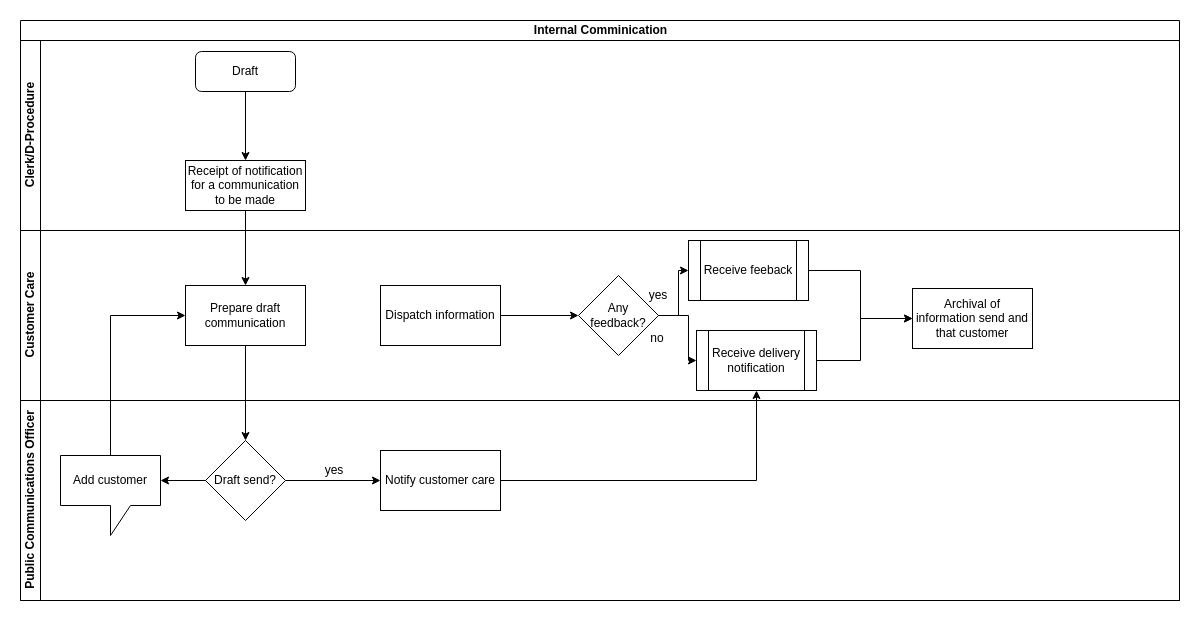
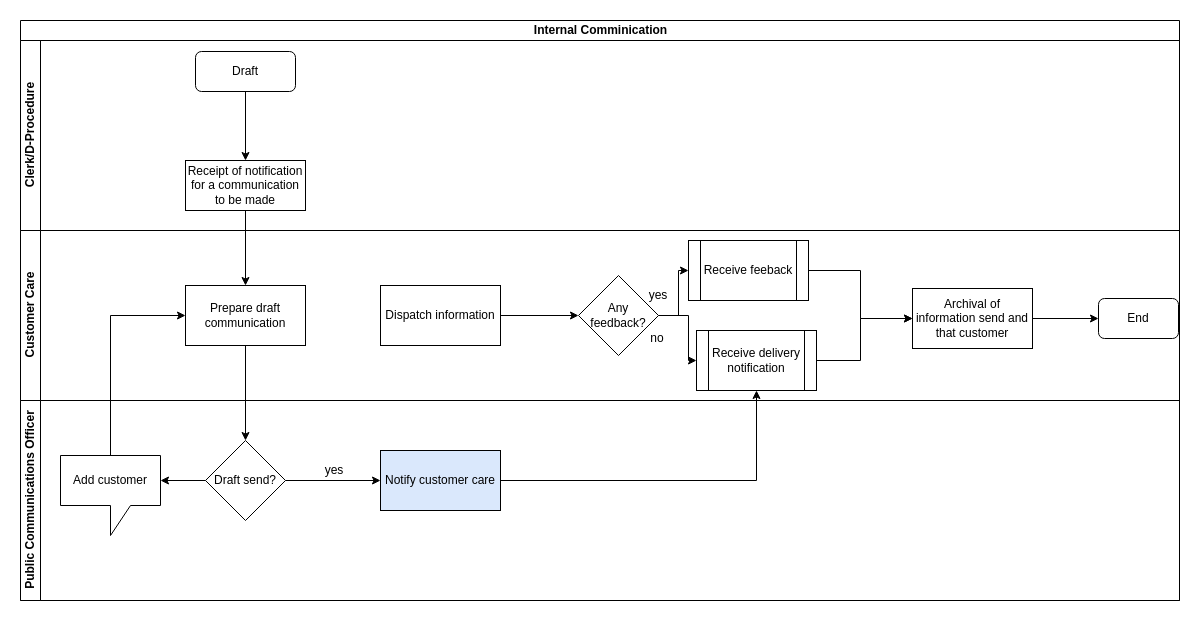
edge "Archival of information send and that customer" -> "End": added
node "End": added
node "Notify customer care": fillcolor #ffffff -> #dae8fc
